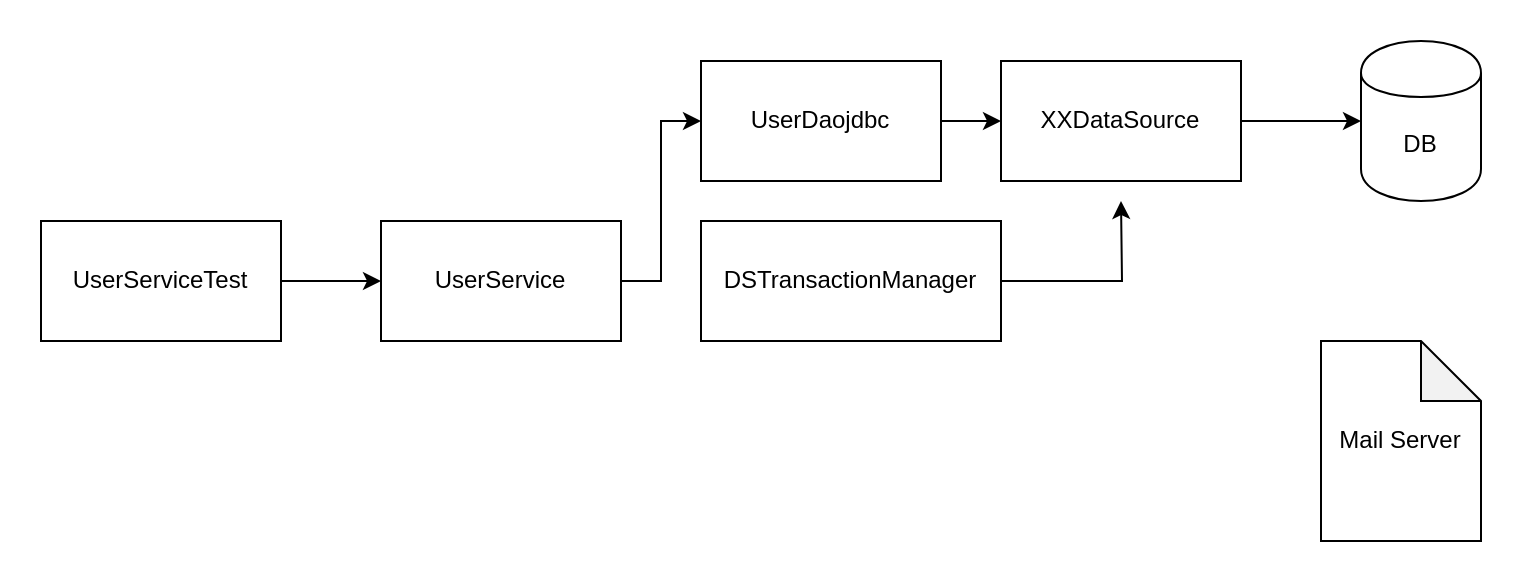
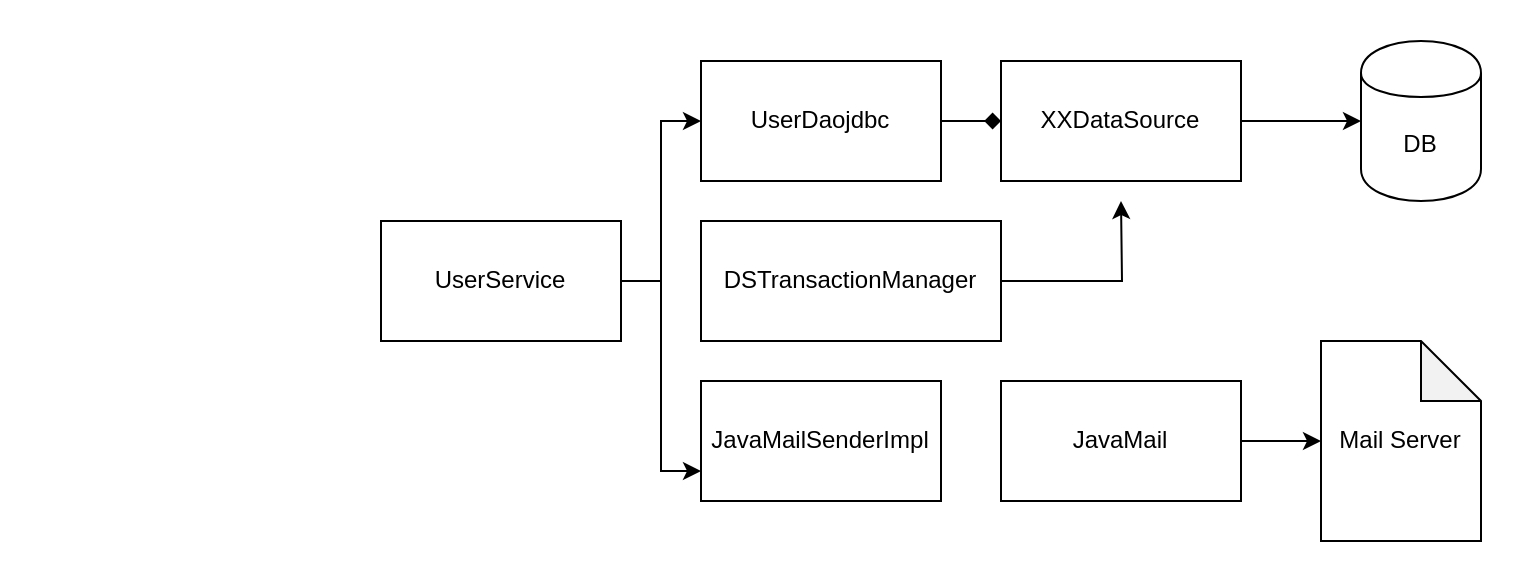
edge "UserDaojdbc" -> "XXDataSource": arrowhead classic -> diamond
node "UserServiceTest": removed
edge "UserServiceTest" -> "UserService": removed
edge "UserService" -> "JavaMailSenderImpl": added
node "JavaMailSenderImpl": added
node "JavaMail": added
edge "JavaMail" -> "Mail Server": added
